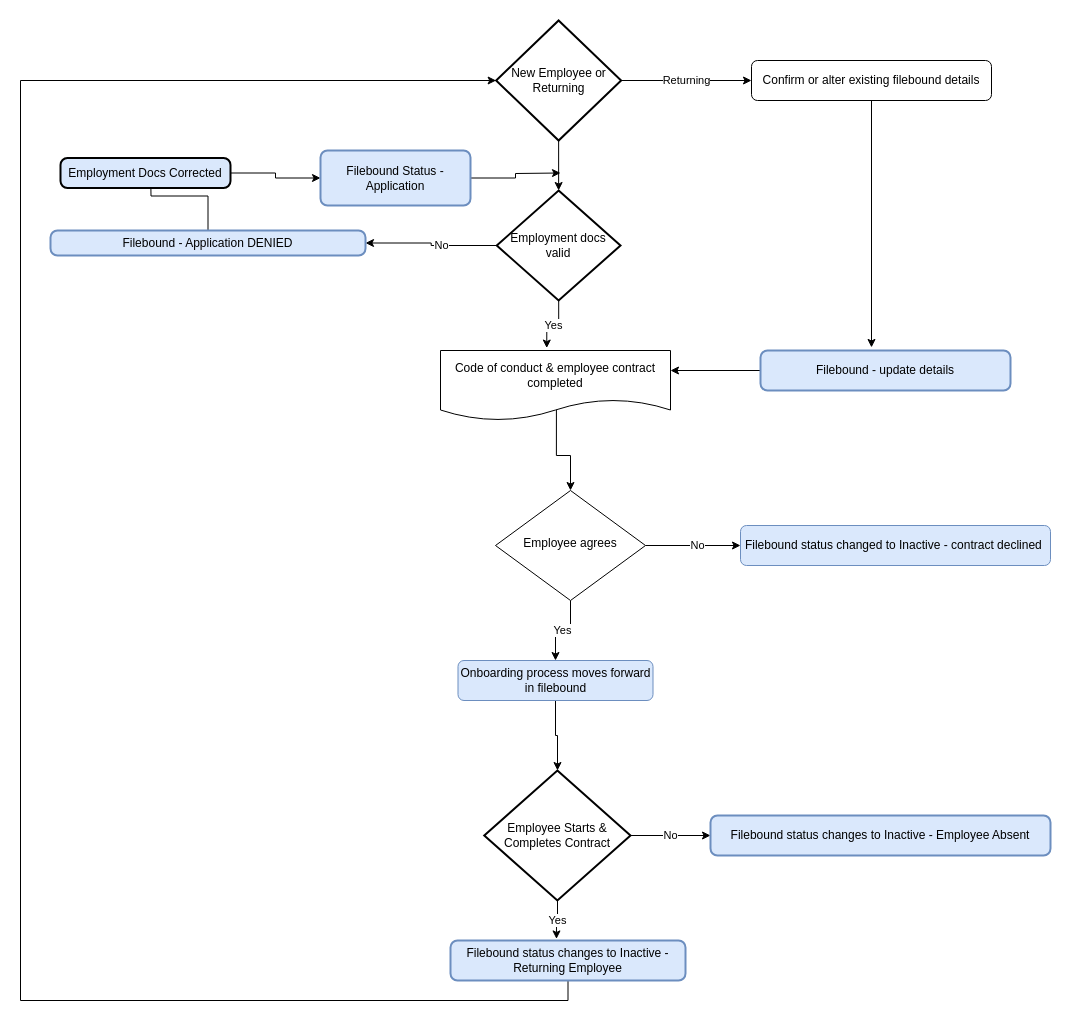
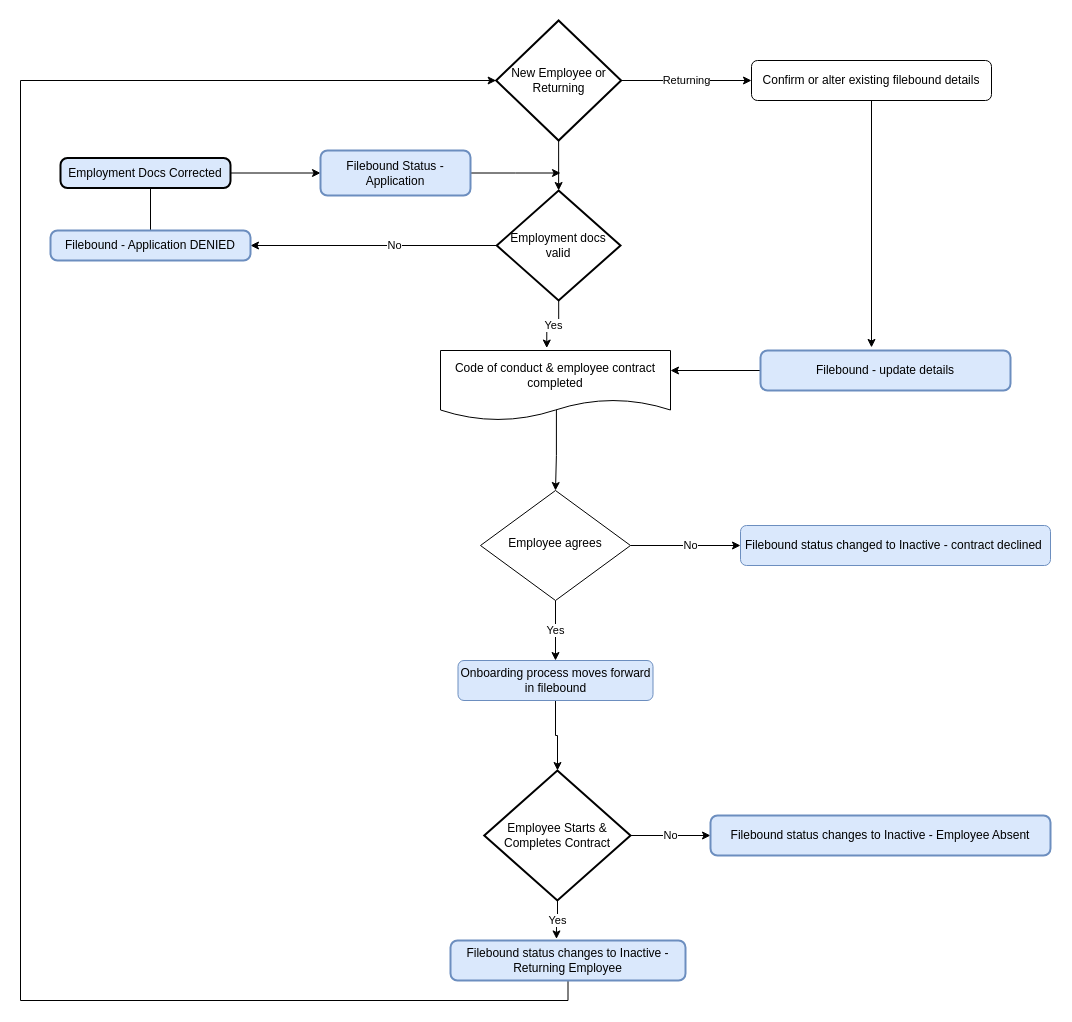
node "Filebound Status - Application": size 150x55 -> 150x45
node "Filebound - Application DENIED": size 315x25 -> 200x30
node "Employee agrees": moved (571, 546) -> (556, 546)
